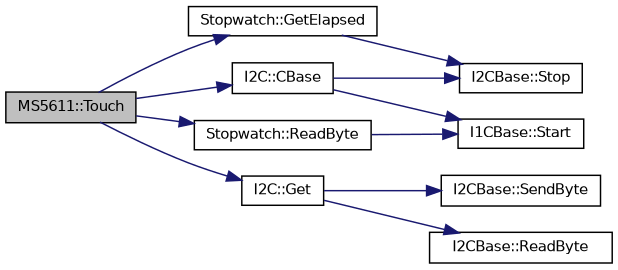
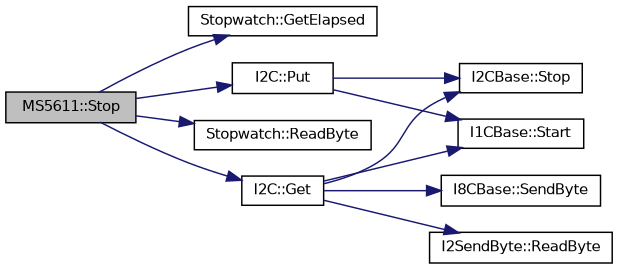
edge "Stopwatch::GetElapsed" -> "I2CBase::Stop": now "I2C::Get" -> "I2CBase::Stop"
node "I2C::CBase": label "I2C::CBase" -> "I2C::Put"
node "MS5611::Touch": label "MS5611::Touch" -> "MS5611::Stop"
edge "Stopwatch::ReadByte" -> "I1CBase::Start": now "I2C::Get" -> "I1CBase::Start"
node "I2CBase::SendByte": label "I2CBase::SendByte" -> "I8CBase::SendByte"
node "I2CBase::ReadByte": label "I2CBase::ReadByte" -> "I2SendByte::ReadByte"
